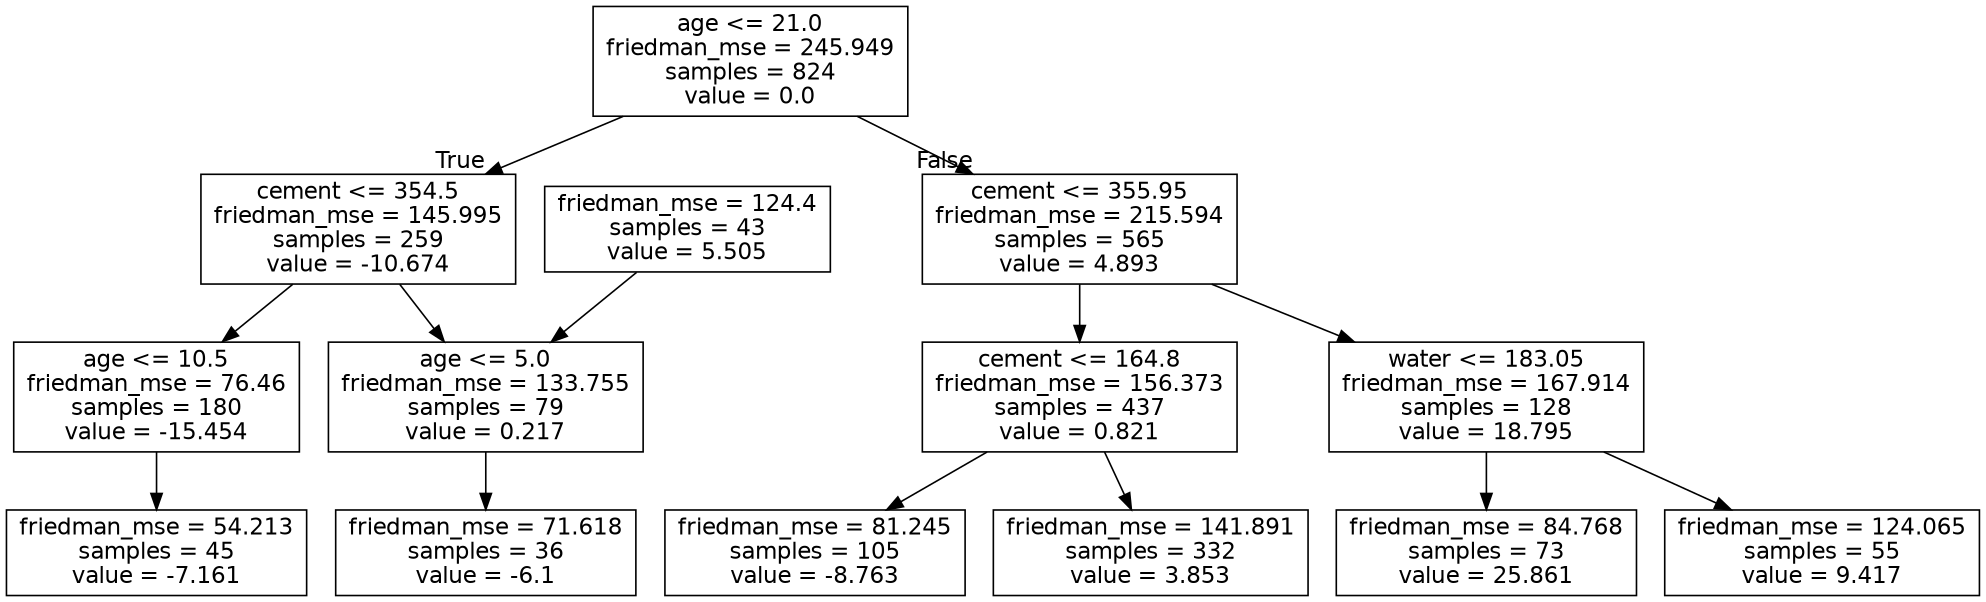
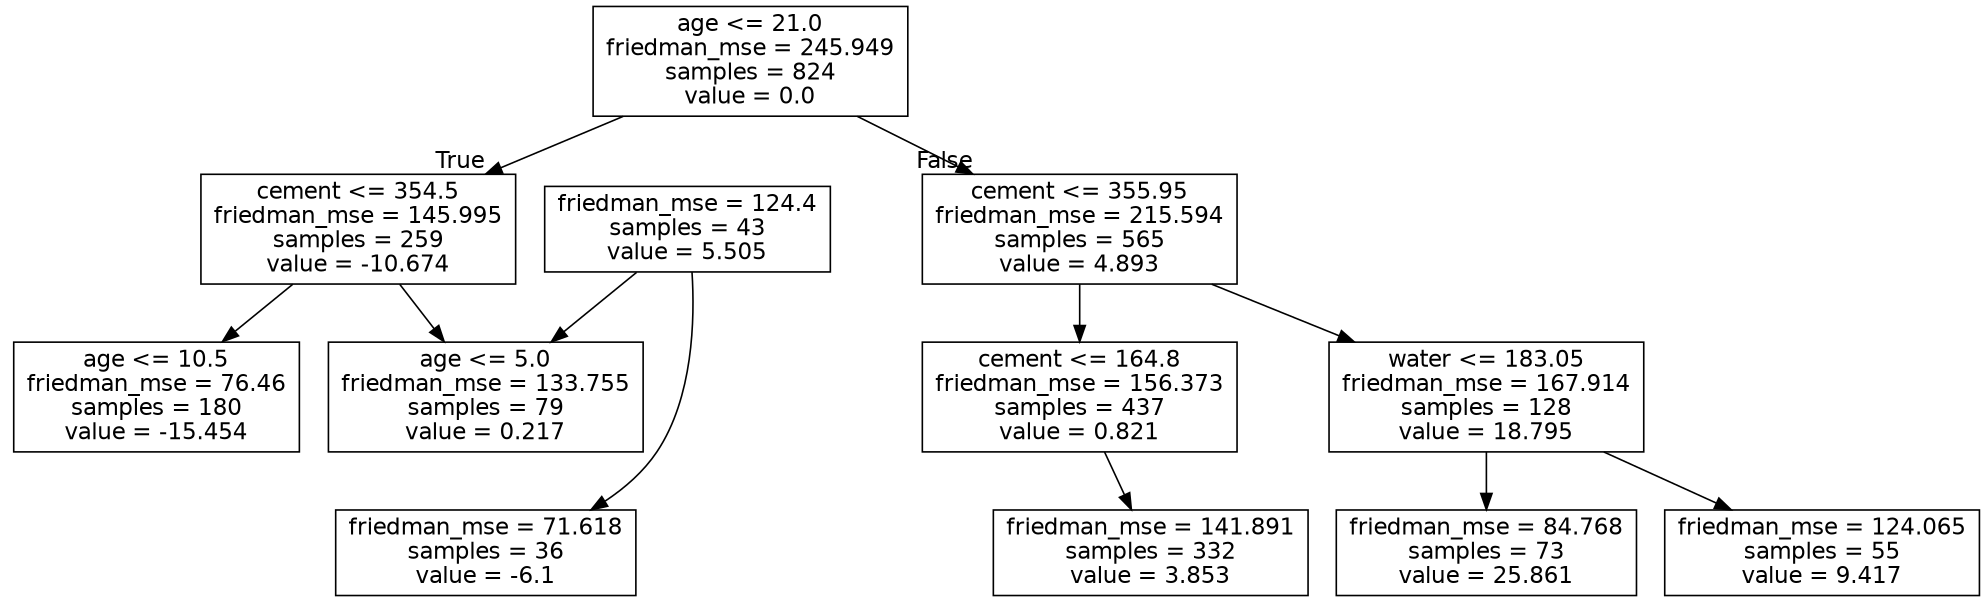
edge "age <= 5.0 friedman_mse = 133.755 samples = 79 value = 0.217" -> "friedman_mse = 71.618 samples = 36 value = -6.1": now "friedman_mse = 124.4 samples = 43 value = 5.505" -> "friedman_mse = 71.618 samples = 36 value = -6.1"
node "friedman_mse = 54.213 samples = 45 value = -7.161": removed
node "friedman_mse = 81.245 samples = 105 value = -8.763": removed
